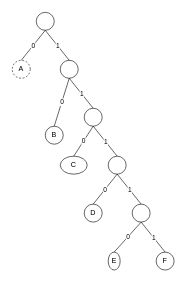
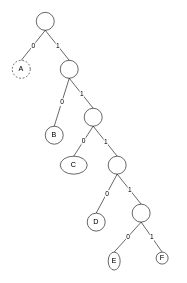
node "D": moved (93, 213) -> (96, 222)
node "F": size 18x18 -> 12x12
